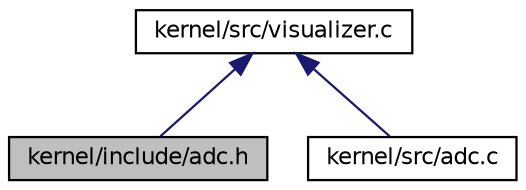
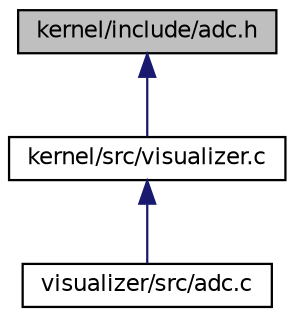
edge "kernel/include/adc.h" -> "kernel/src/visualizer.c": reversed
node "kernel/src/adc.c": label "kernel/src/adc.c" -> "visualizer/src/adc.c"
